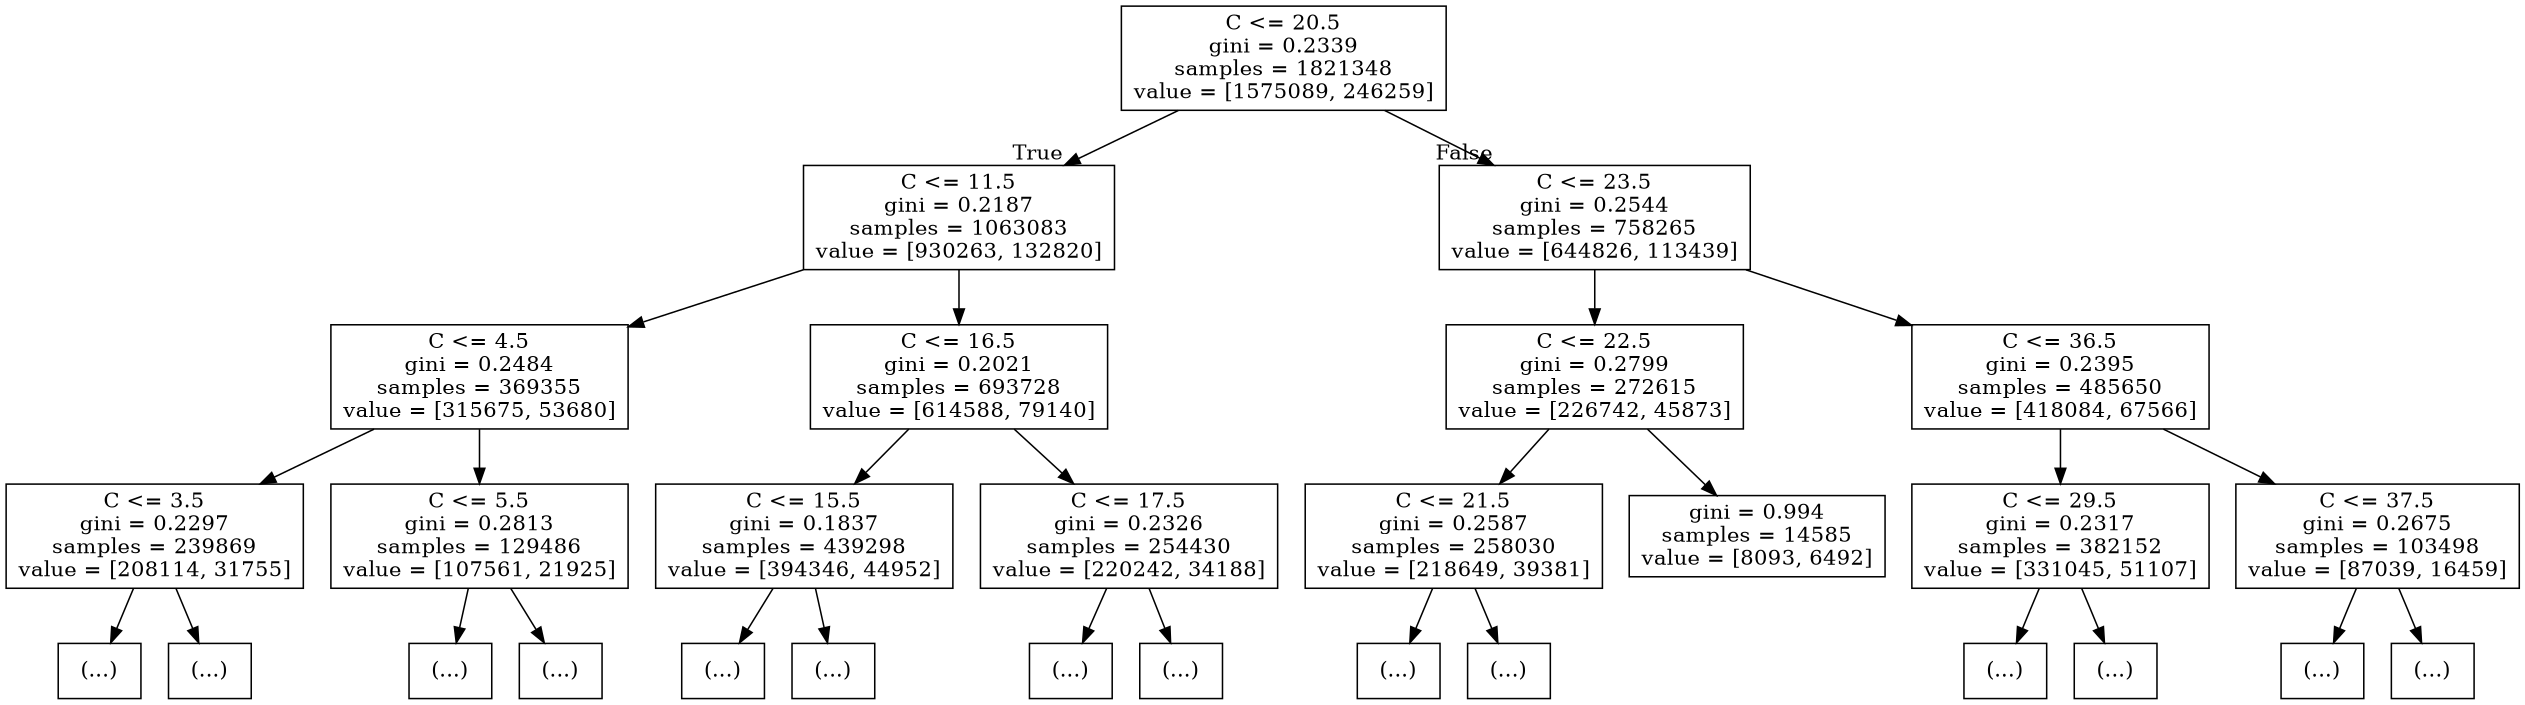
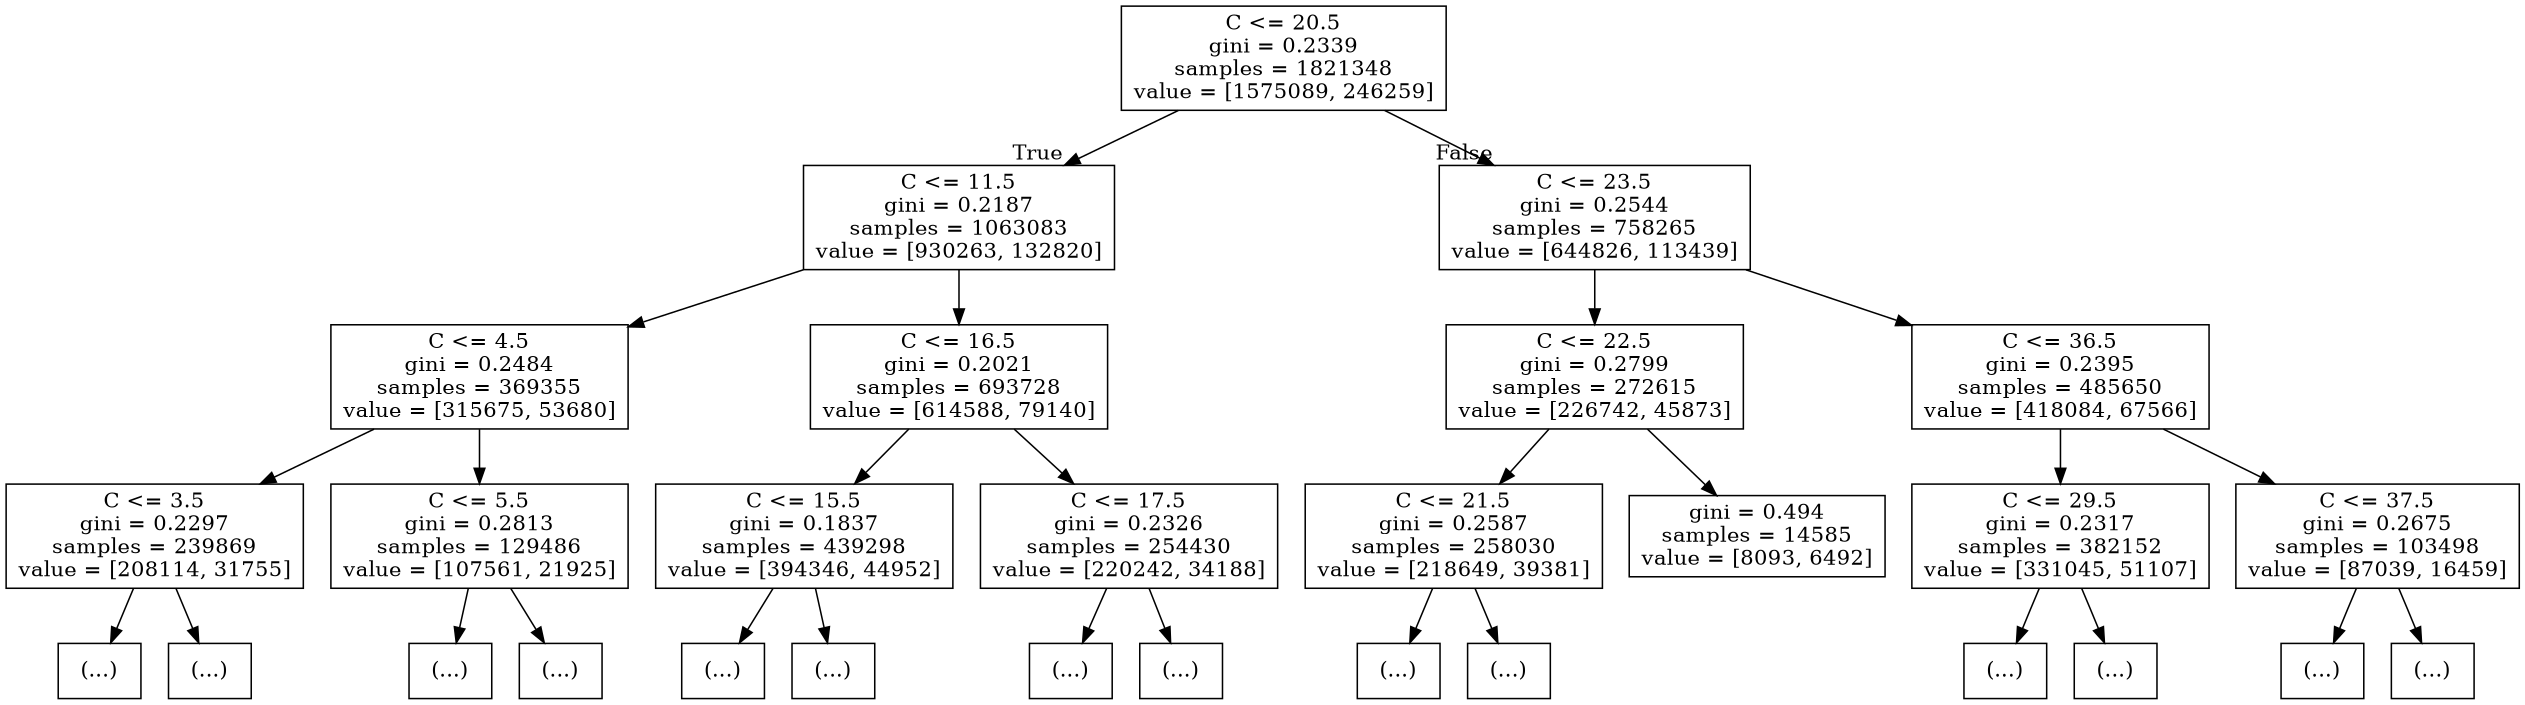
node "gini = 0.994 samples = 14585 value = [8093, 6492]": label "gini = 0.994 samples = 14585 value = [8093, 6492]" -> "gini = 0.494 samples = 14585 value = [8093, 6492]"
